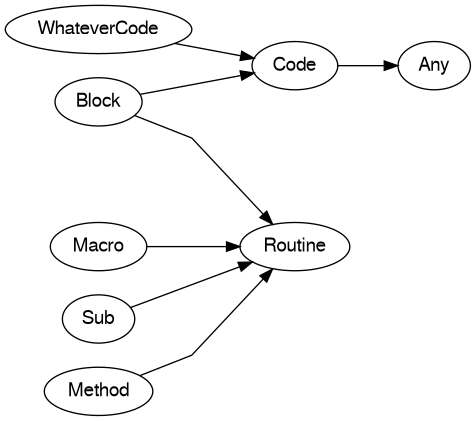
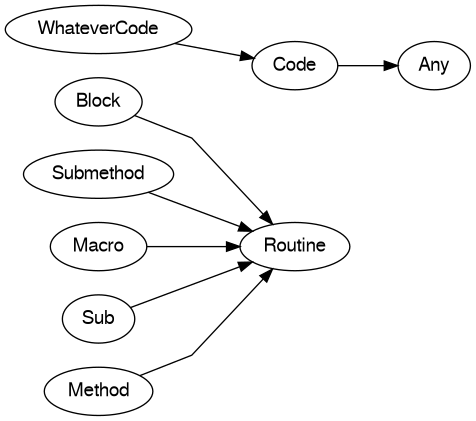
edge "Block" -> "Code": removed
node "Submethod": added
